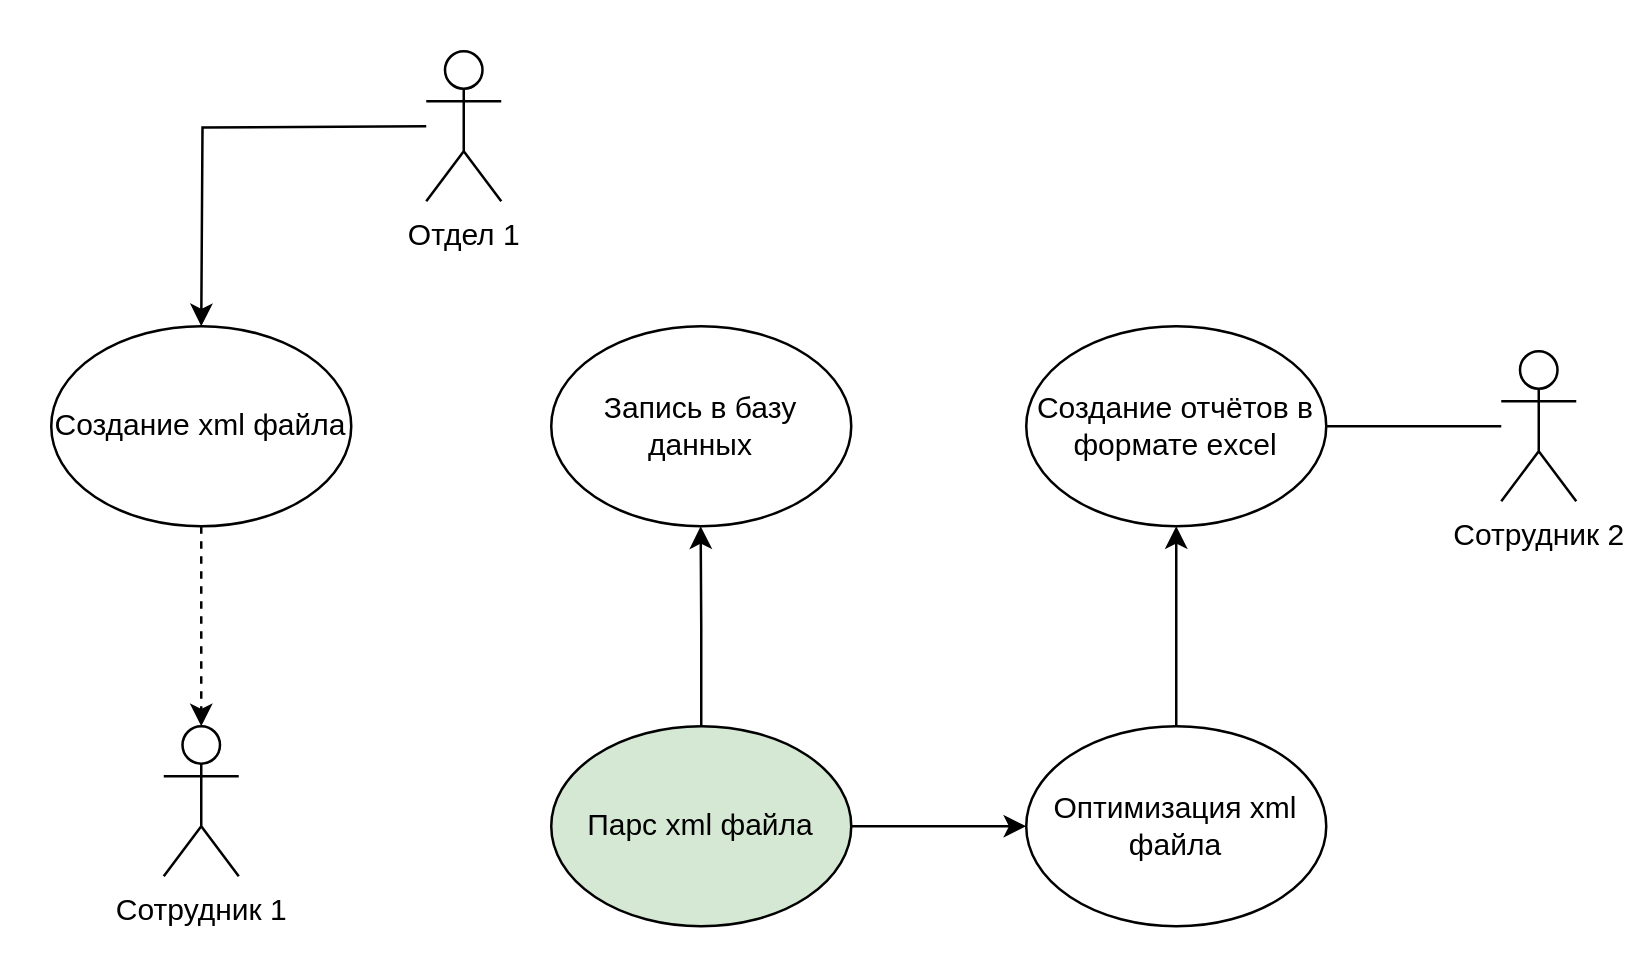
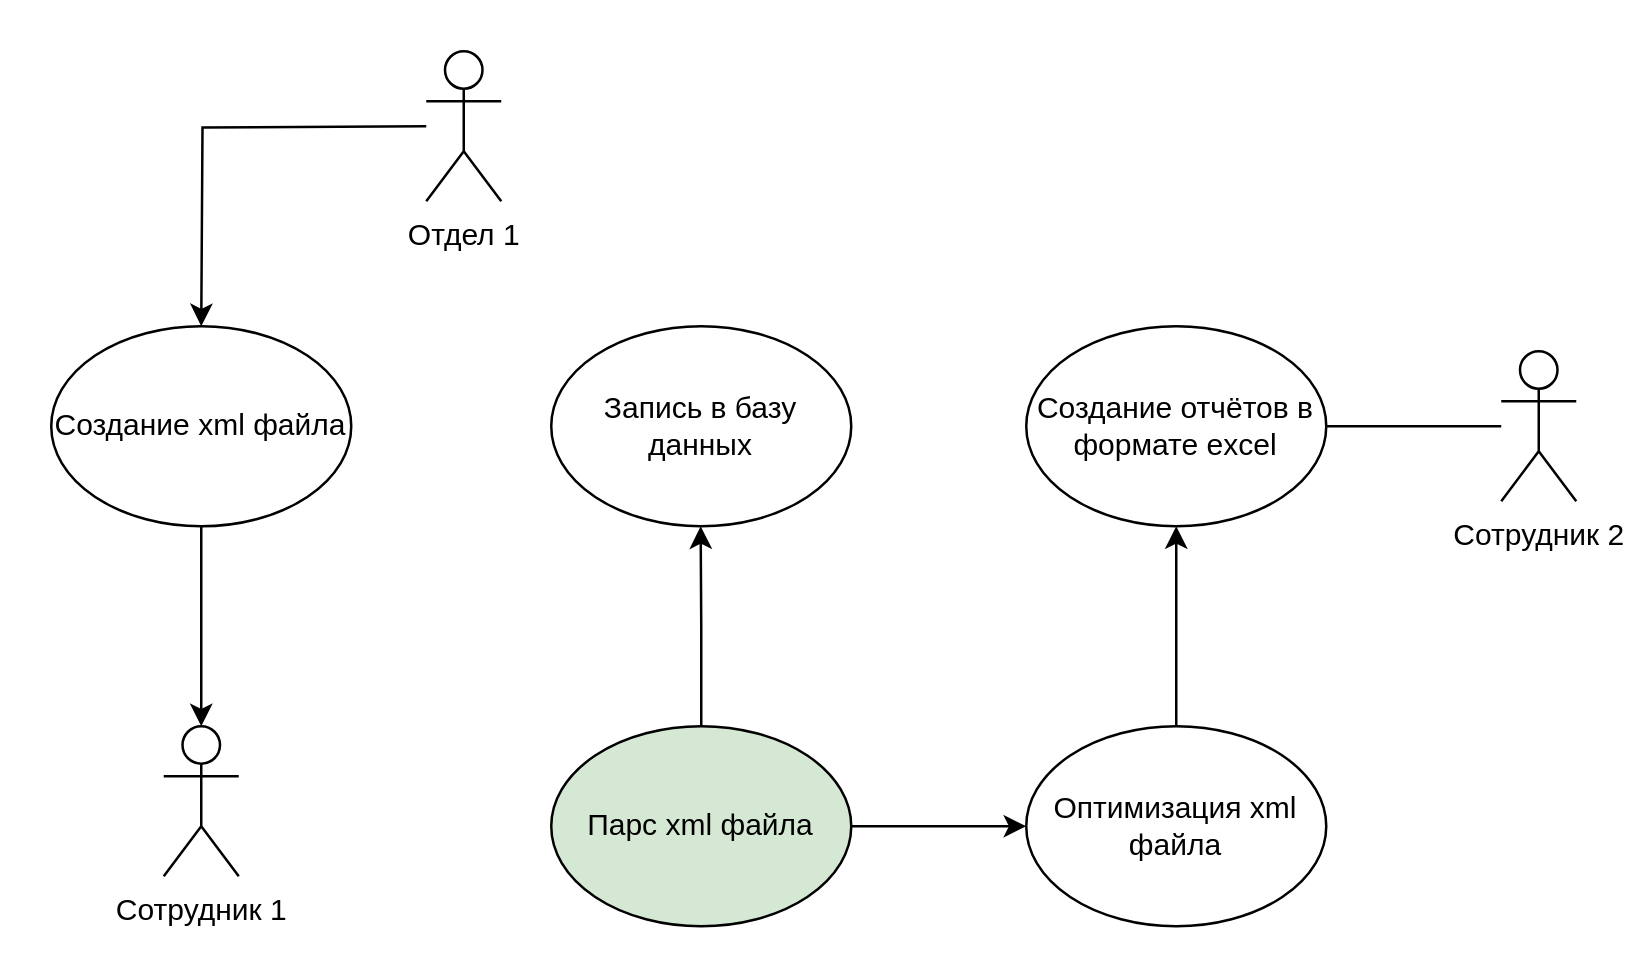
edge "Создание xml файла" -> "Сотрудник 1": style dashed -> solid
